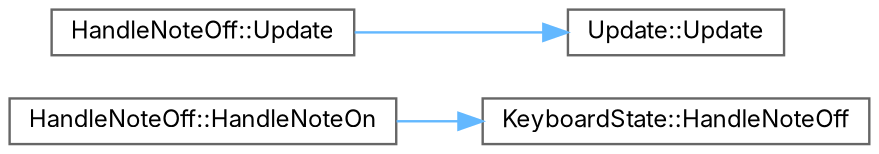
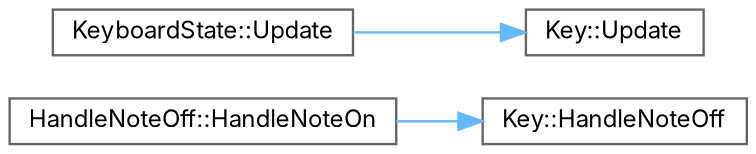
node "HandleNoteOff::Update": label "HandleNoteOff::Update" -> "KeyboardState::Update"
node "Update::Update": label "Update::Update" -> "Key::Update"
node "KeyboardState::HandleNoteOff": label "KeyboardState::HandleNoteOff" -> "Key::HandleNoteOff"
